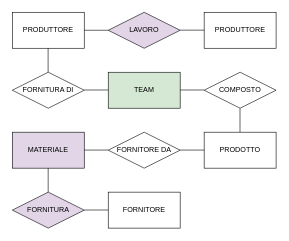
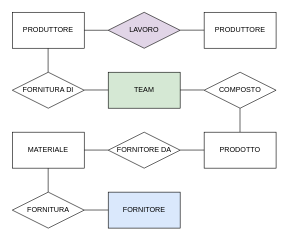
node "MATERIALE": fillcolor #e1d5e7 -> #ffffff
node "FORNITURA": fillcolor #e1d5e7 -> #ffffff
node "FORNITORE": fillcolor #ffffff -> #dae8fc
